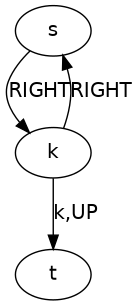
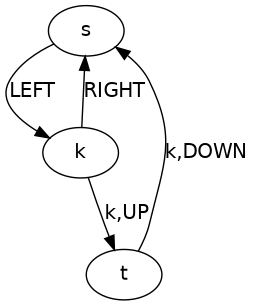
edge "s" -> "k": label "RIGHT" -> "LEFT"
edge "t" -> "s": added, label "k,DOWN"
